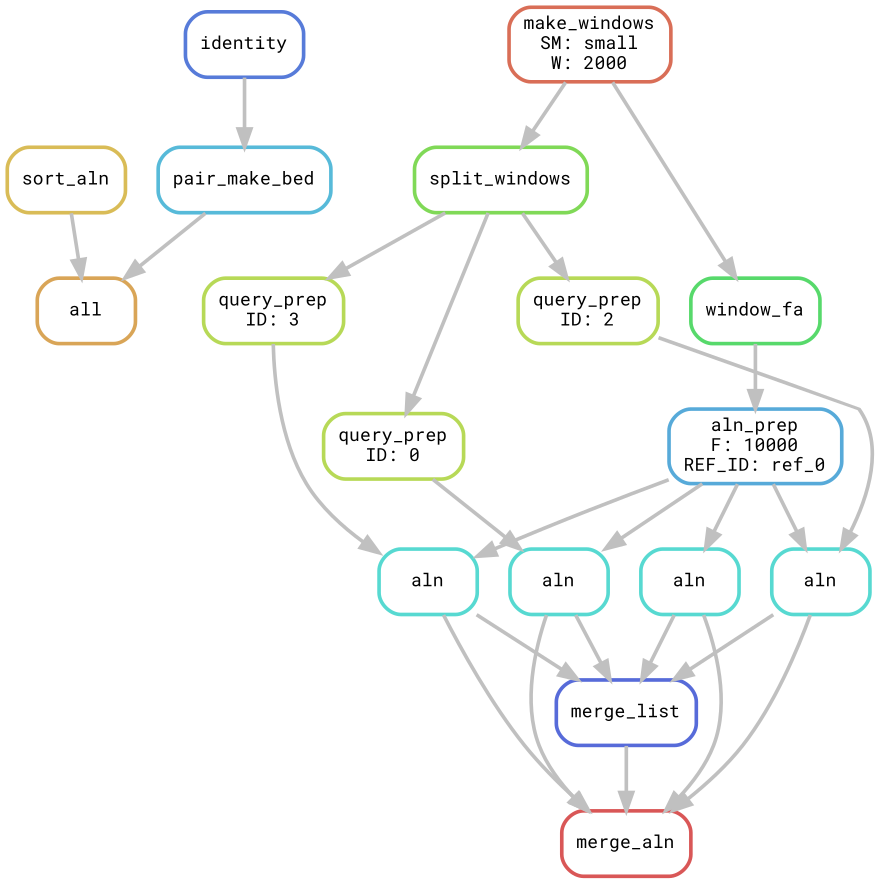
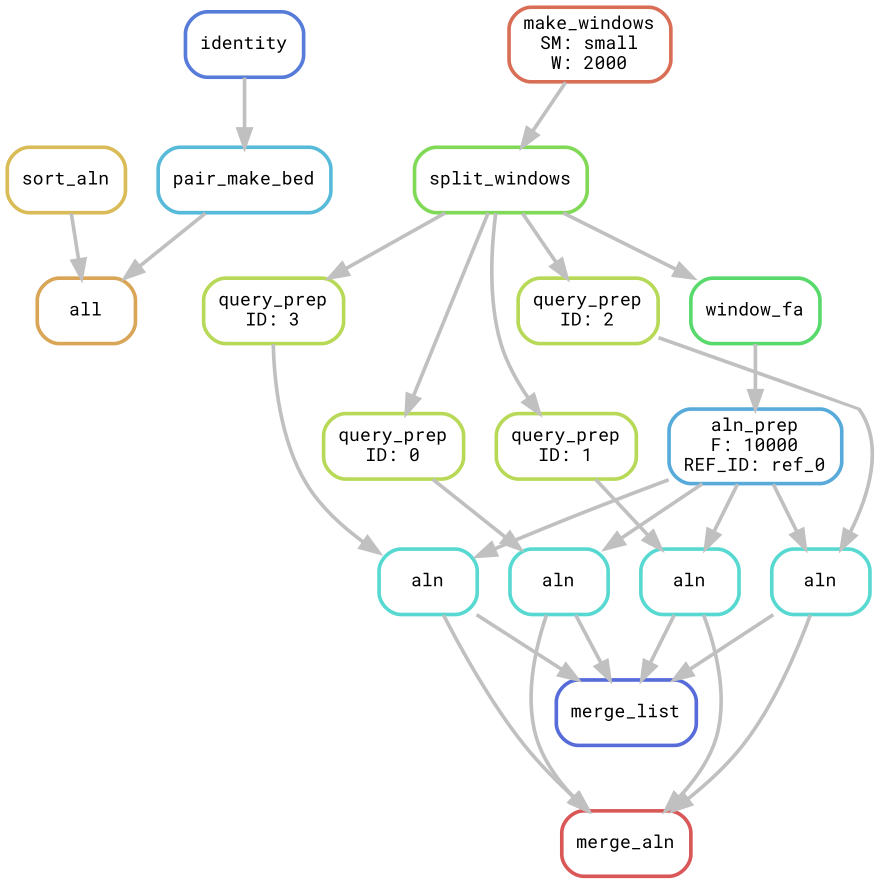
edge "make_windows SM: small W: 2000" -> "window_fa": now "split_windows" -> "window_fa"
node "query_prep ID: 1": added
edge "merge_list" -> "merge_aln": removed
